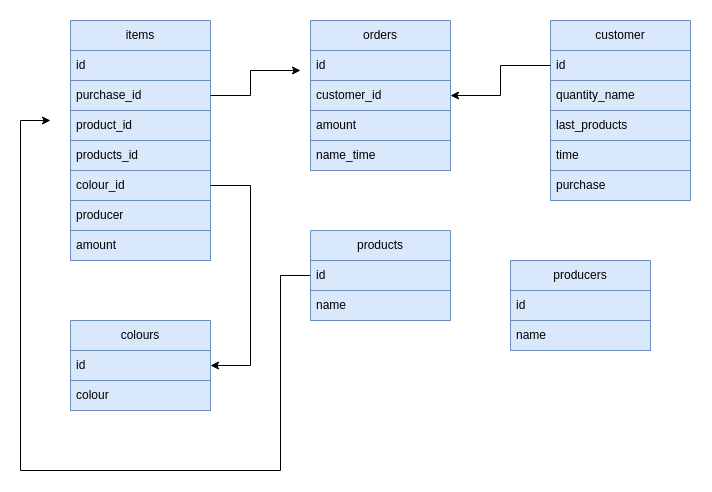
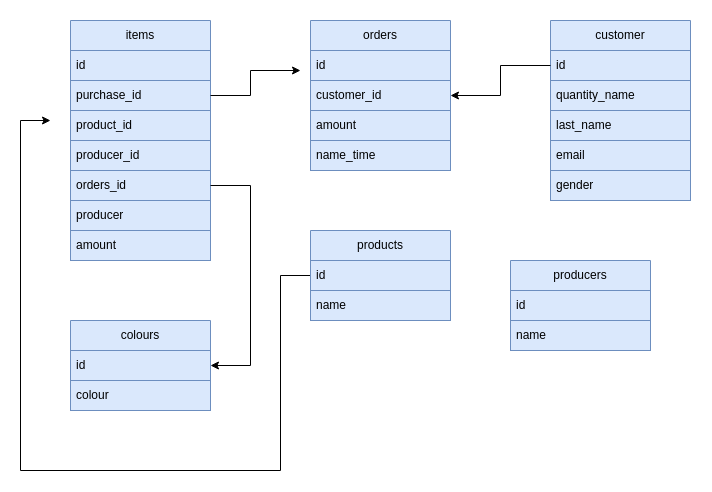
node "last_products": label "last_products" -> "last_name"
node "products_id": label "products_id" -> "producer_id"
node "time": label "time" -> "email"
node "colour_id": label "colour_id" -> "orders_id"
node "purchase": label "purchase" -> "gender"
